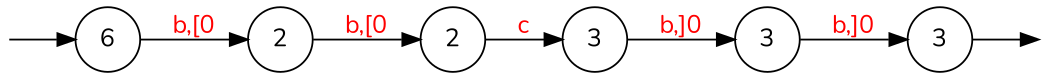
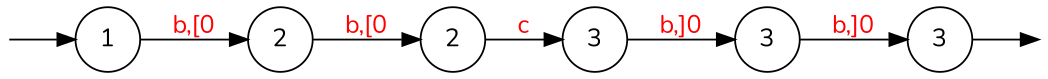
node "6": label "6" -> "1"
